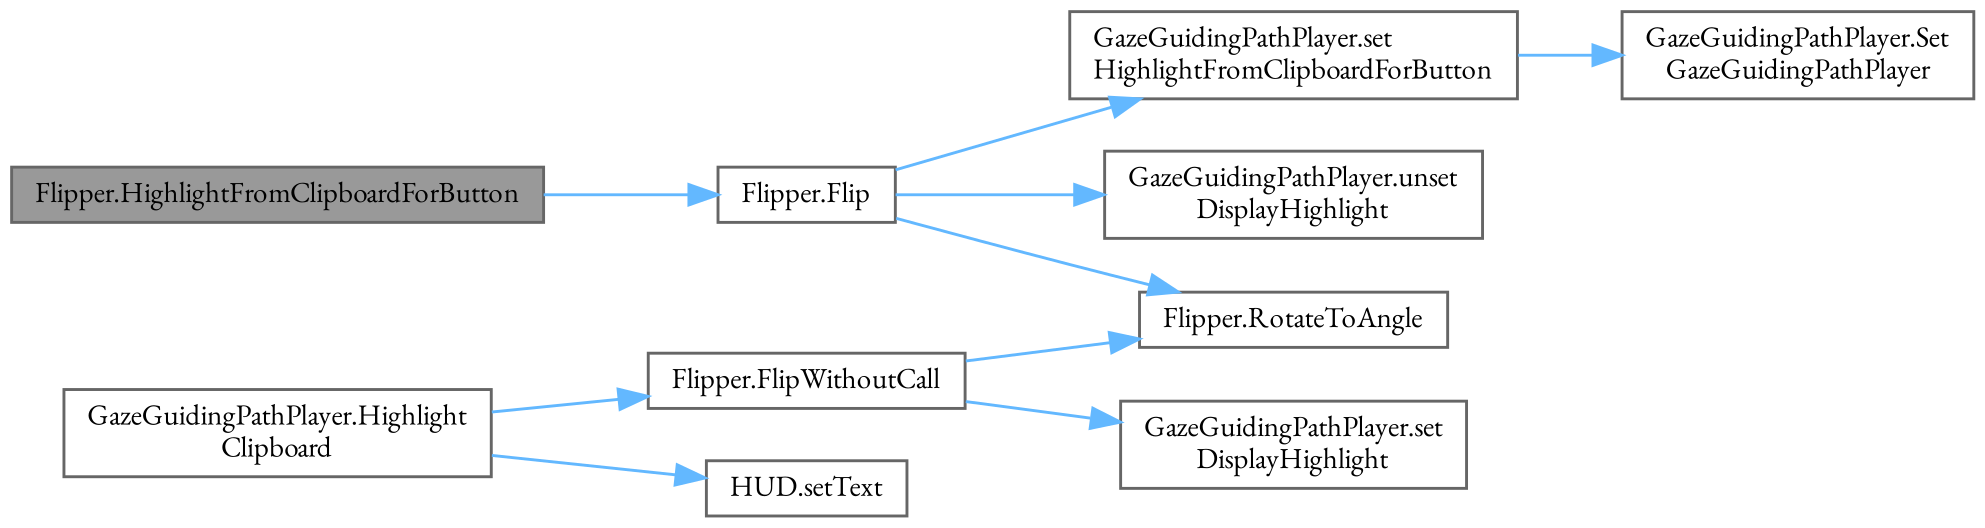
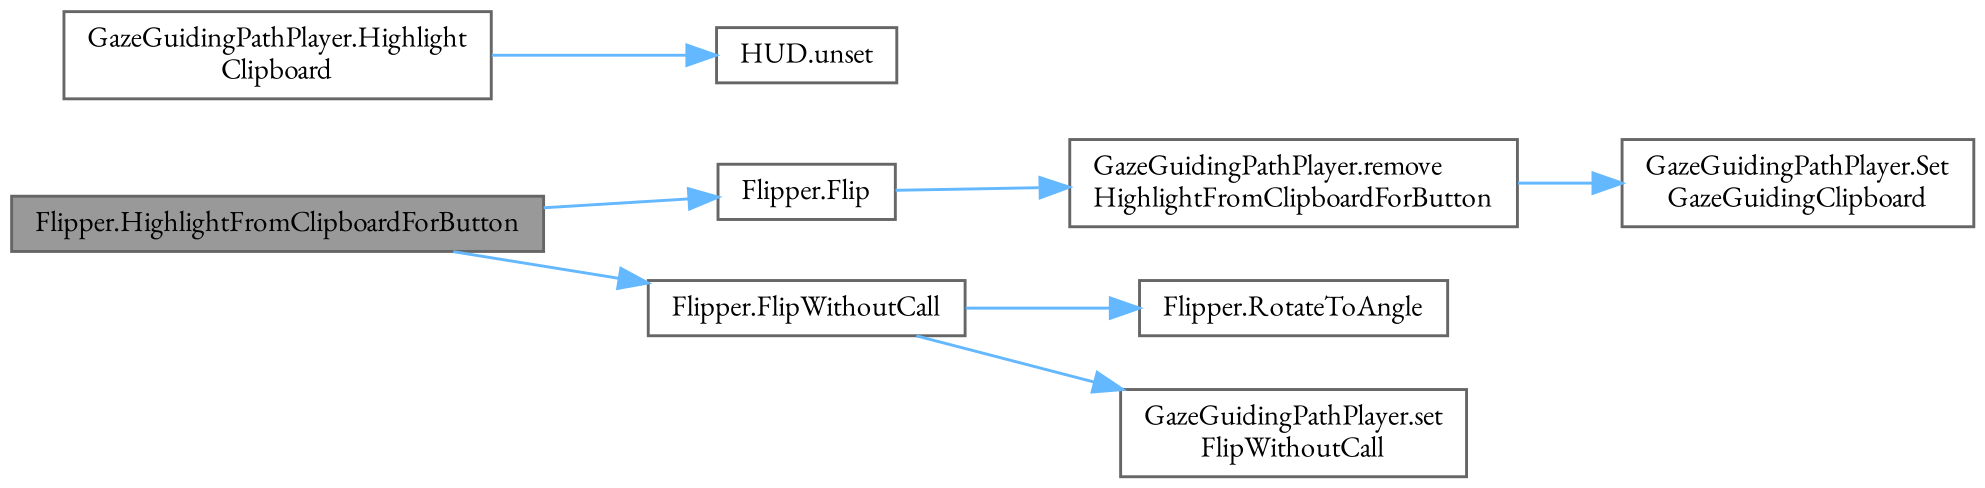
node "GazeGuidingPathPlayer.set HighlightFromClipboardForButton": label "GazeGuidingPathPlayer.set HighlightFromClipboardForButton" -> "GazeGuidingPathPlayer.remove HighlightFromClipboardForButton"
node "GazeGuidingPathPlayer.Set GazeGuidingPathPlayer": label "GazeGuidingPathPlayer.Set GazeGuidingPathPlayer" -> "GazeGuidingPathPlayer.Set GazeGuidingClipboard"
node "GazeGuidingPathPlayer.unset DisplayHighlight": removed
edge "Flipper.Flip" -> "Flipper.RotateToAngle": removed
edge "GazeGuidingPathPlayer.Highlight Clipboard" -> "Flipper.FlipWithoutCall": now "Flipper.HighlightFromClipboardForButton" -> "Flipper.FlipWithoutCall"
node "GazeGuidingPathPlayer.set DisplayHighlight": label "GazeGuidingPathPlayer.set DisplayHighlight" -> "GazeGuidingPathPlayer.set FlipWithoutCall"
node "HUD.setText": label "HUD.setText" -> "HUD.unset"
